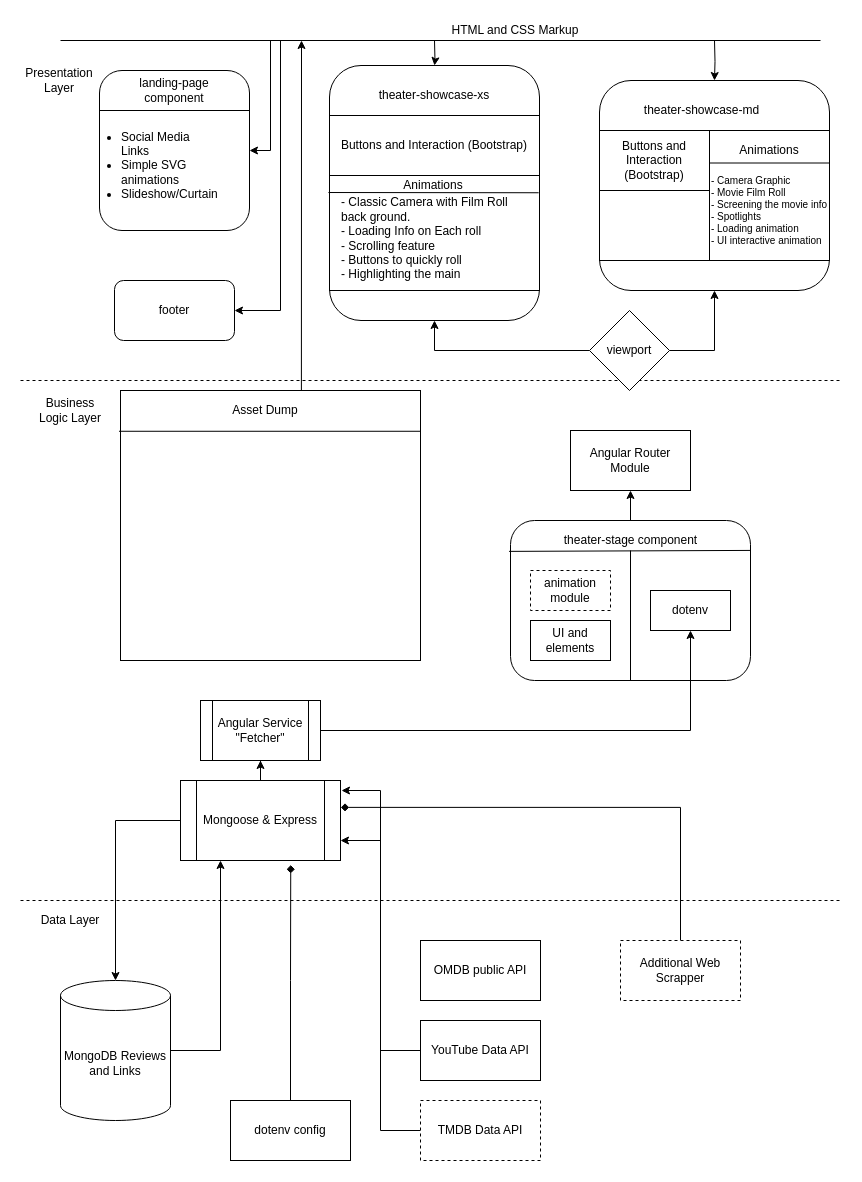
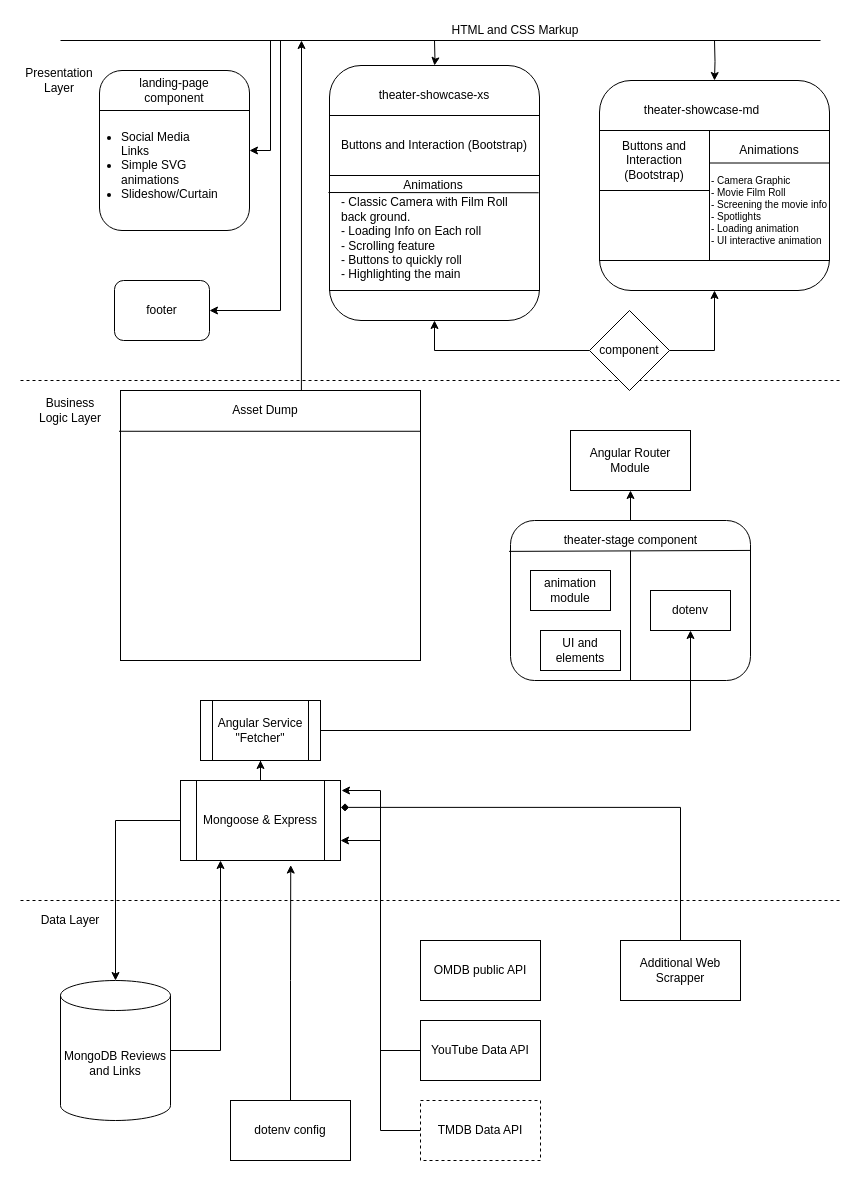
node "footer": size 120x60 -> 95x60
node "viewport": label "viewport" -> "component"
node "animation module": style dashed -> solid
node "UI and elements": moved (571, 641) -> (581, 651)
edge "dotenv config" -> "Mongoose & Express": arrowhead diamond -> classic
node "Additional Web Scrapper": style dashed -> solid
